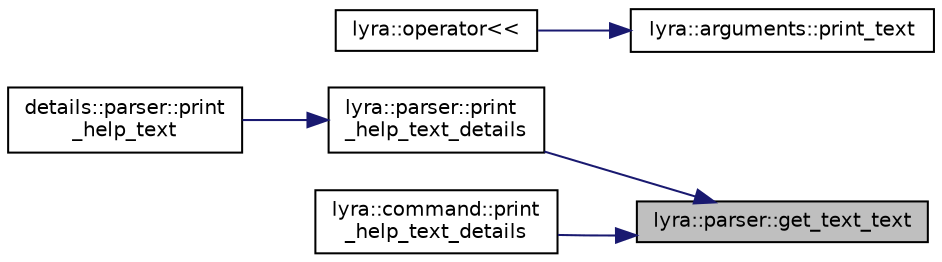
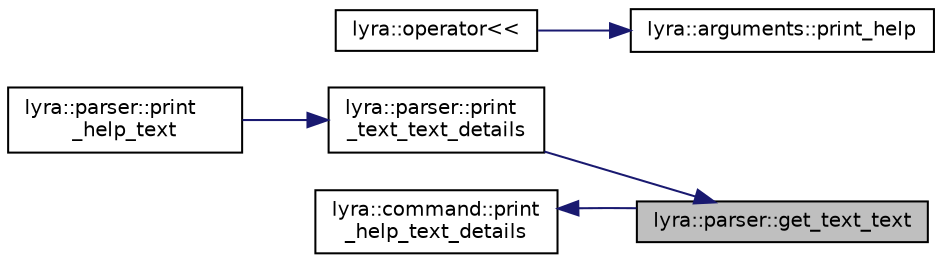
node "lyra::arguments::print_text": label "lyra::arguments::print_text" -> "lyra::arguments::print_help"
node "details::parser::print _help_text": label "details::parser::print _help_text" -> "lyra::parser::print _help_text"
node "lyra::parser::print _help_text_details": label "lyra::parser::print _help_text_details" -> "lyra::parser::print _text_text_details"
edge "lyra::command::print _help_text_details" -> "lyra::parser::get_text_text": reversed
